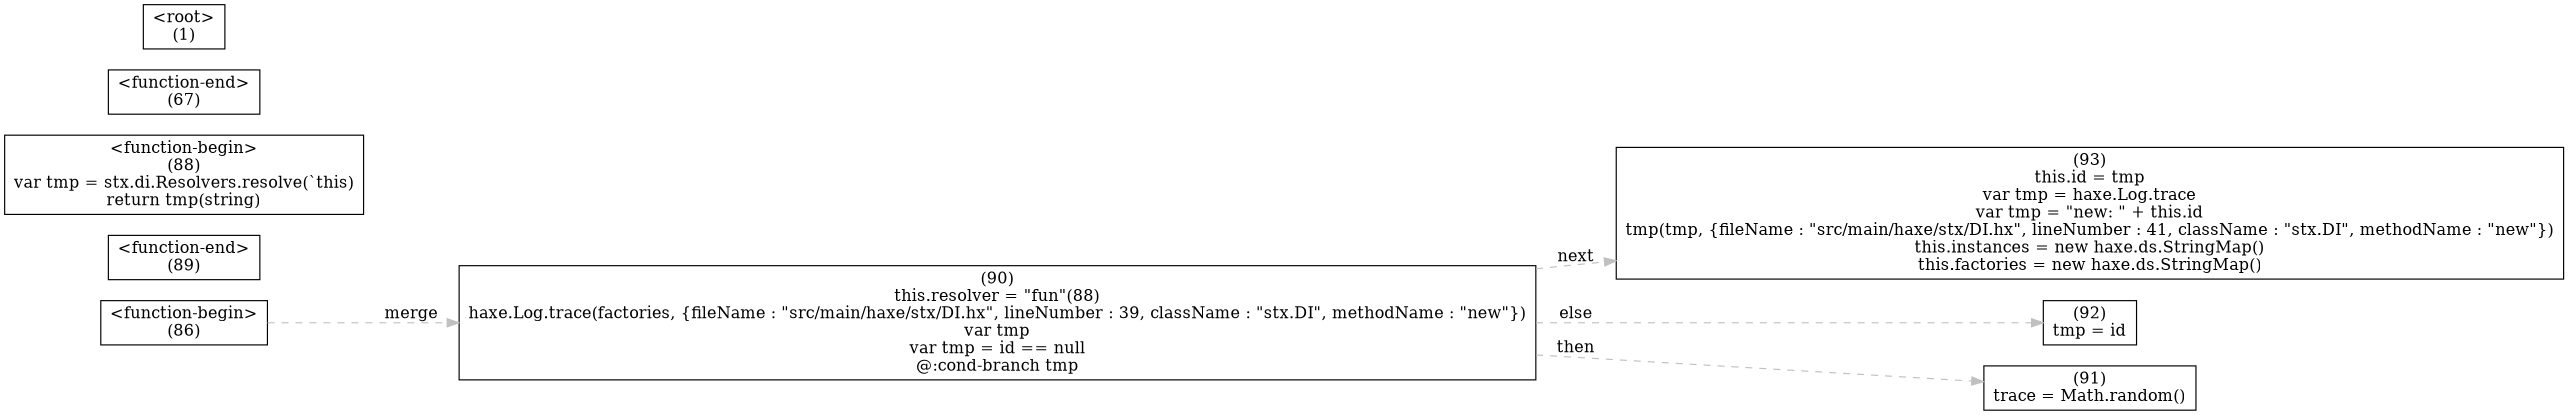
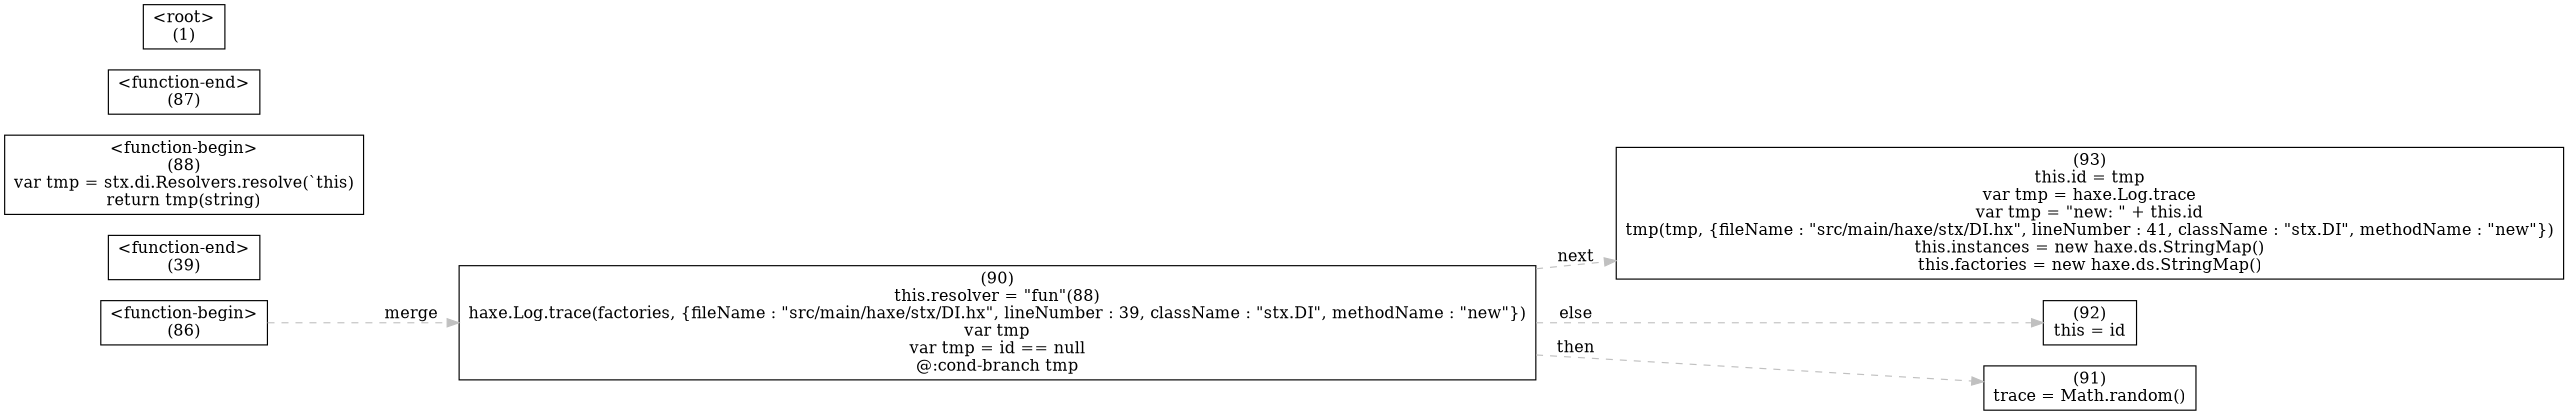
node "<function-end> (67)": label "<function-end> (67)" -> "<function-end> (87)"
node "<function-end> (89)": label "<function-end> (89)" -> "<function-end> (39)"
node "(92) tmp = id": label "(92) tmp = id" -> "(92) this = id"
